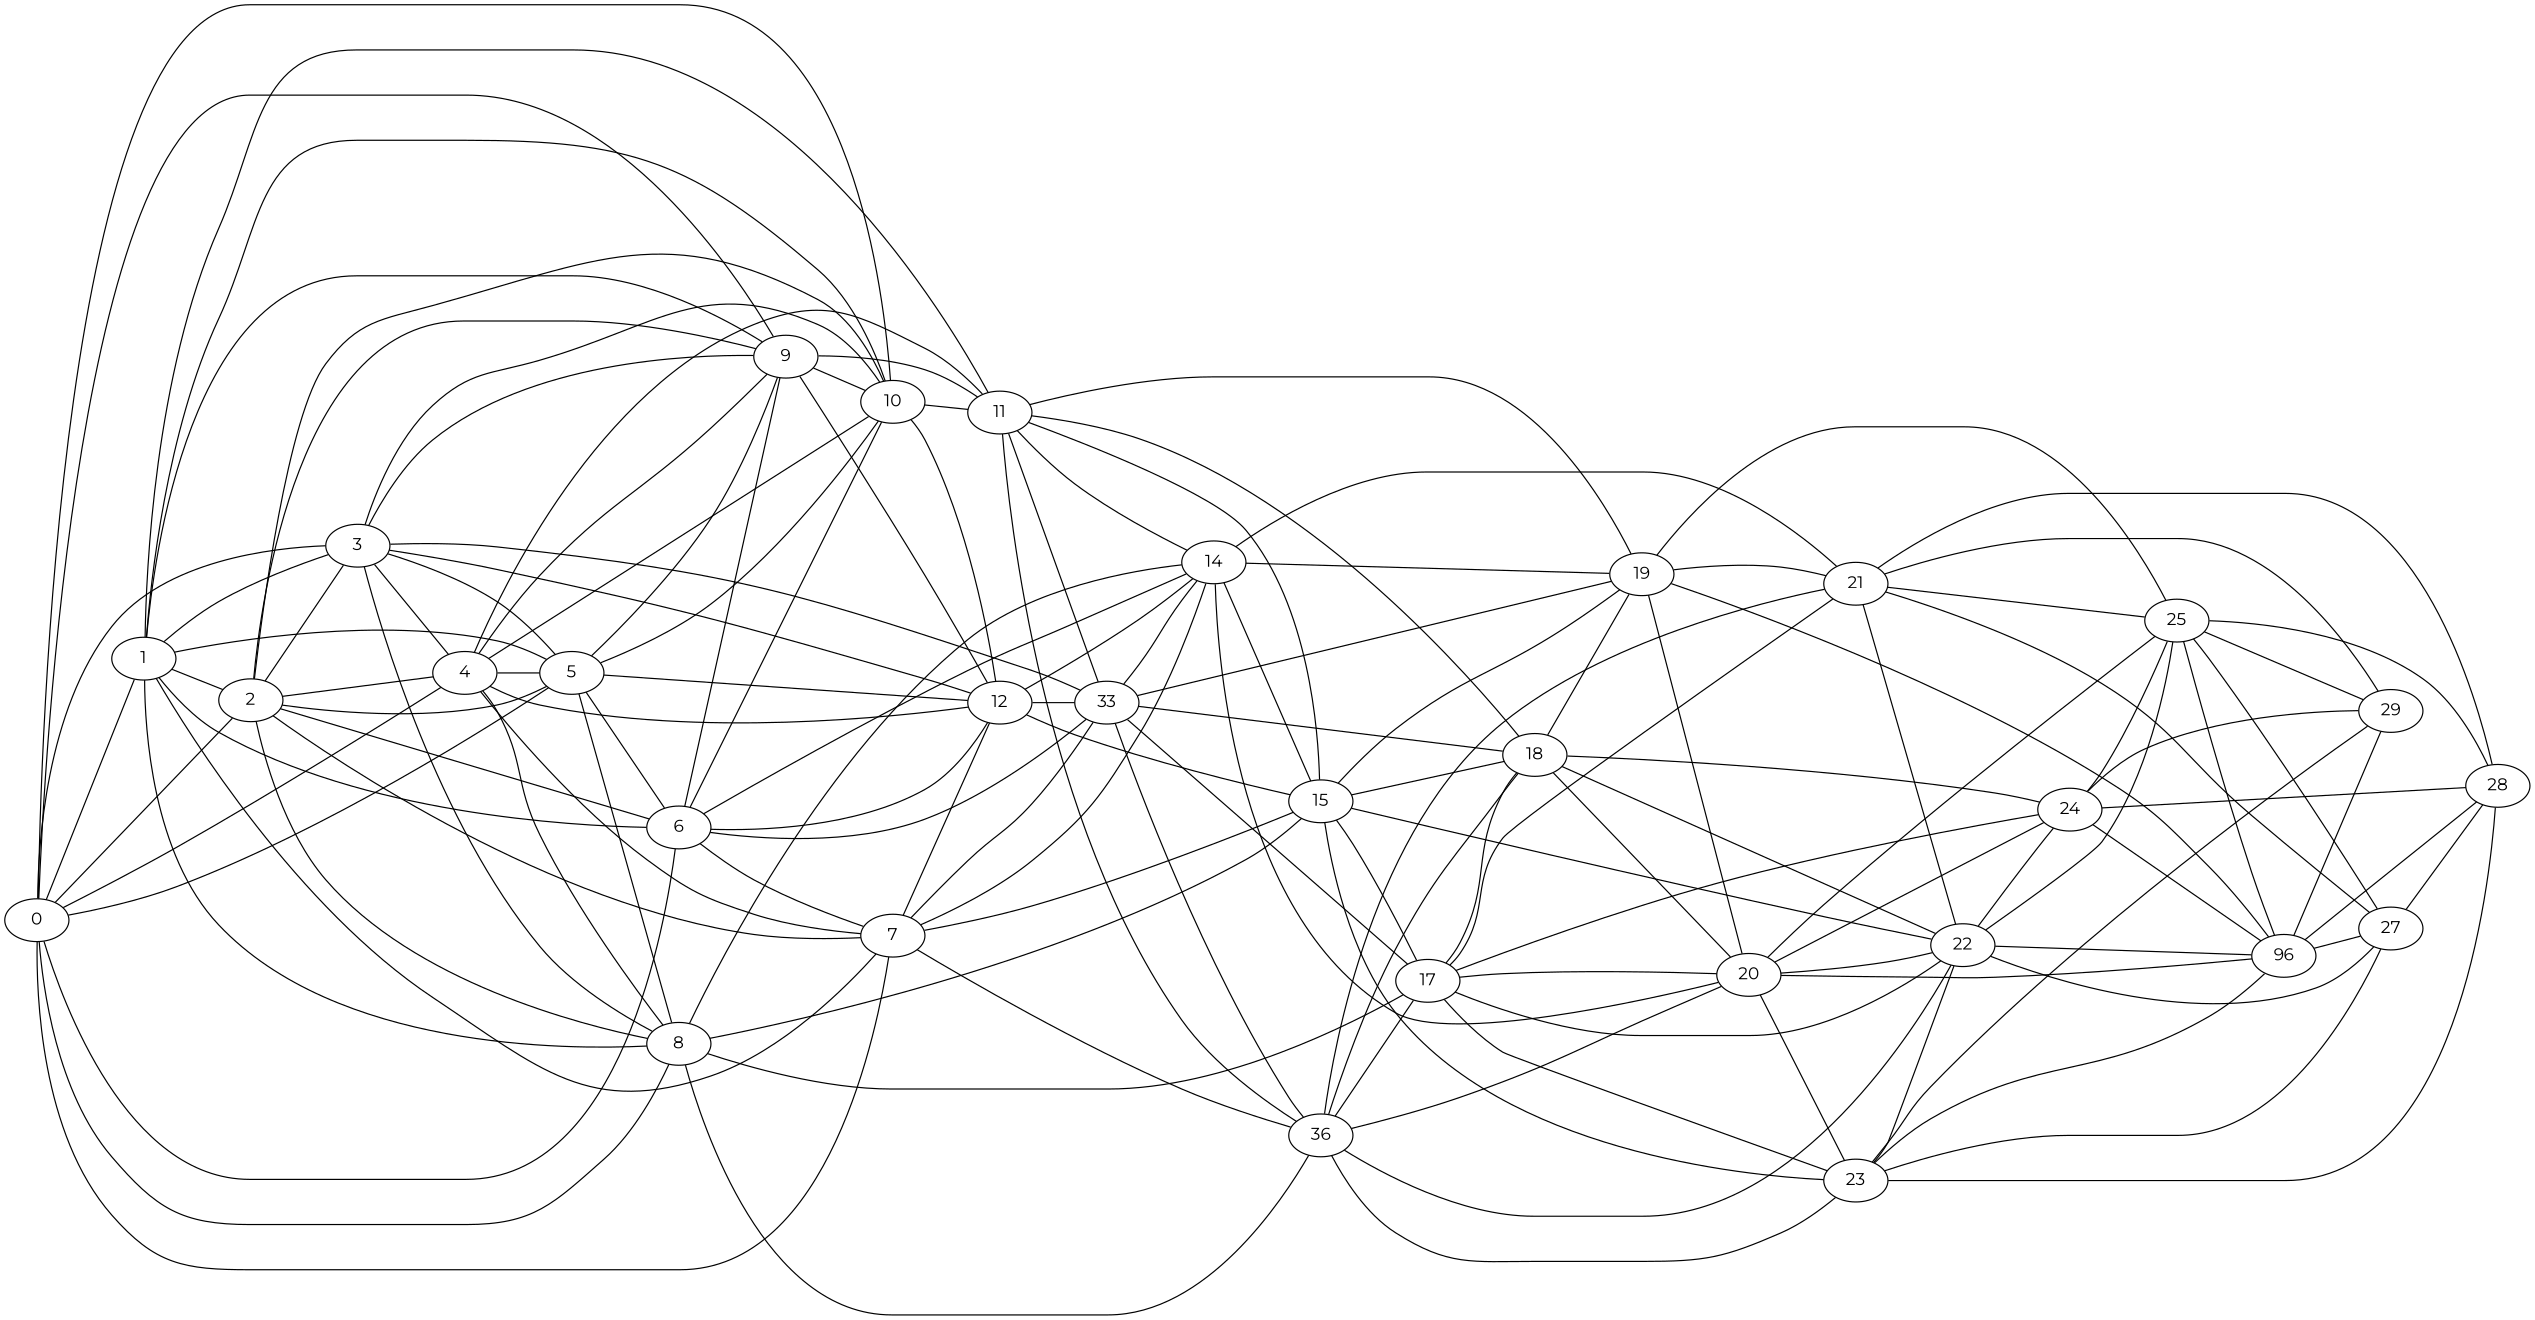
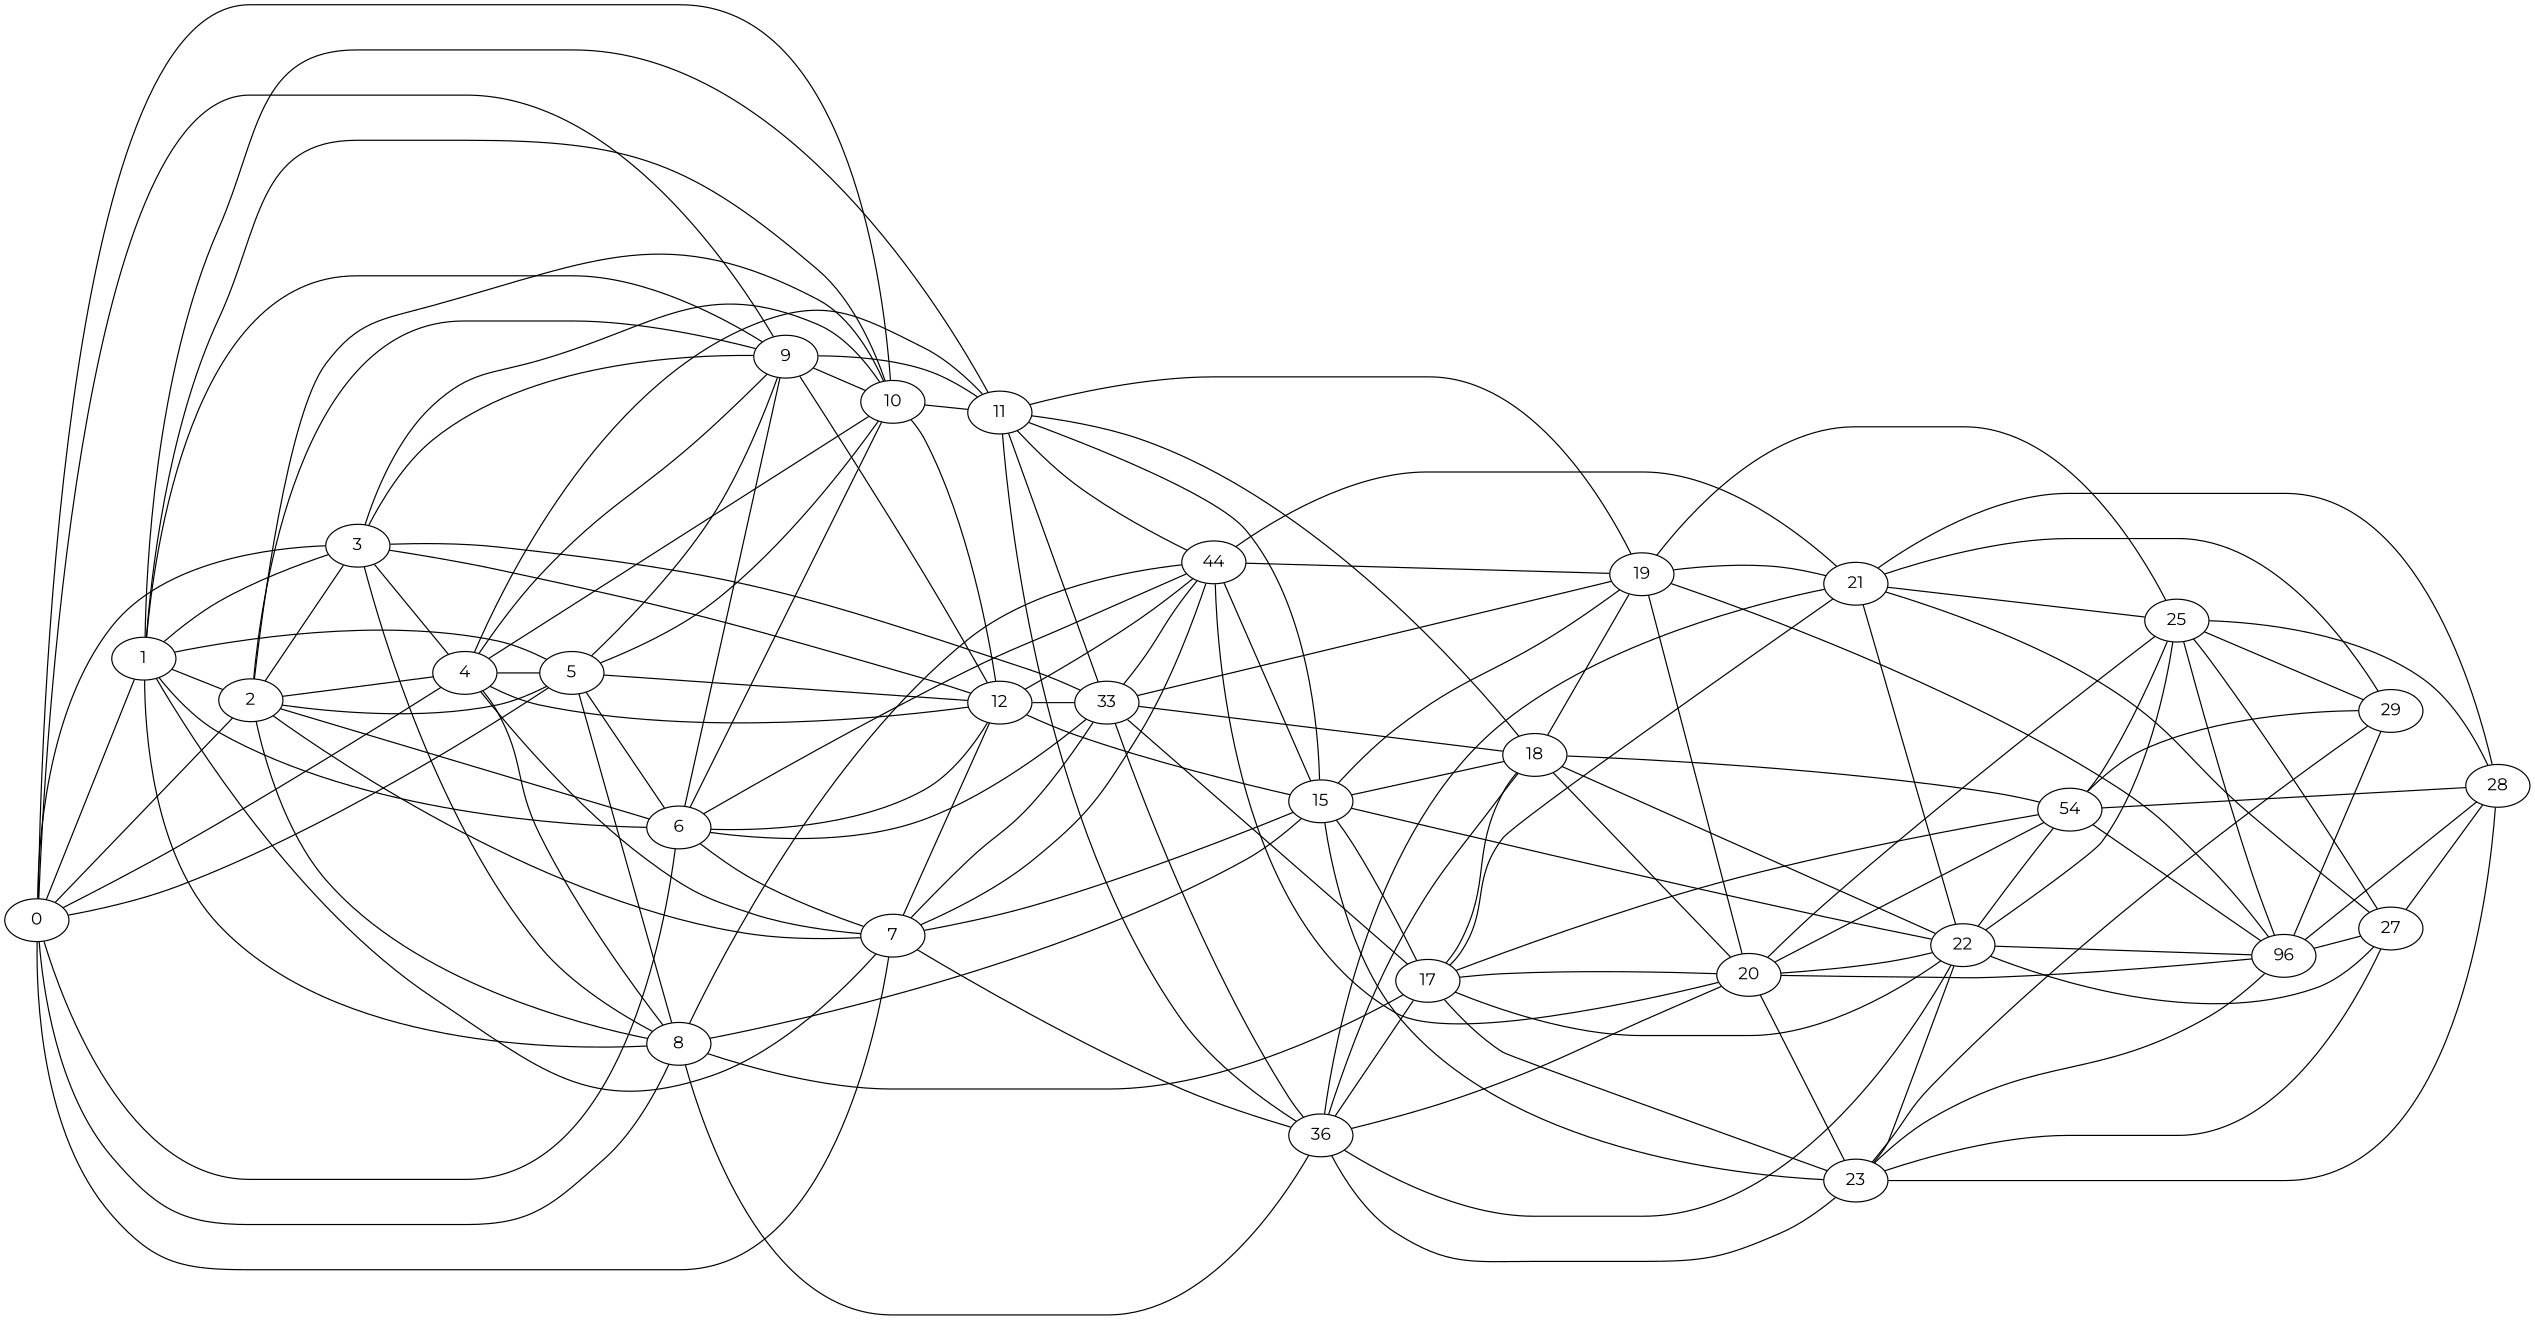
node "14": label "14" -> "44"
edge "3" -- "5": removed
node "24": label "24" -> "54"
